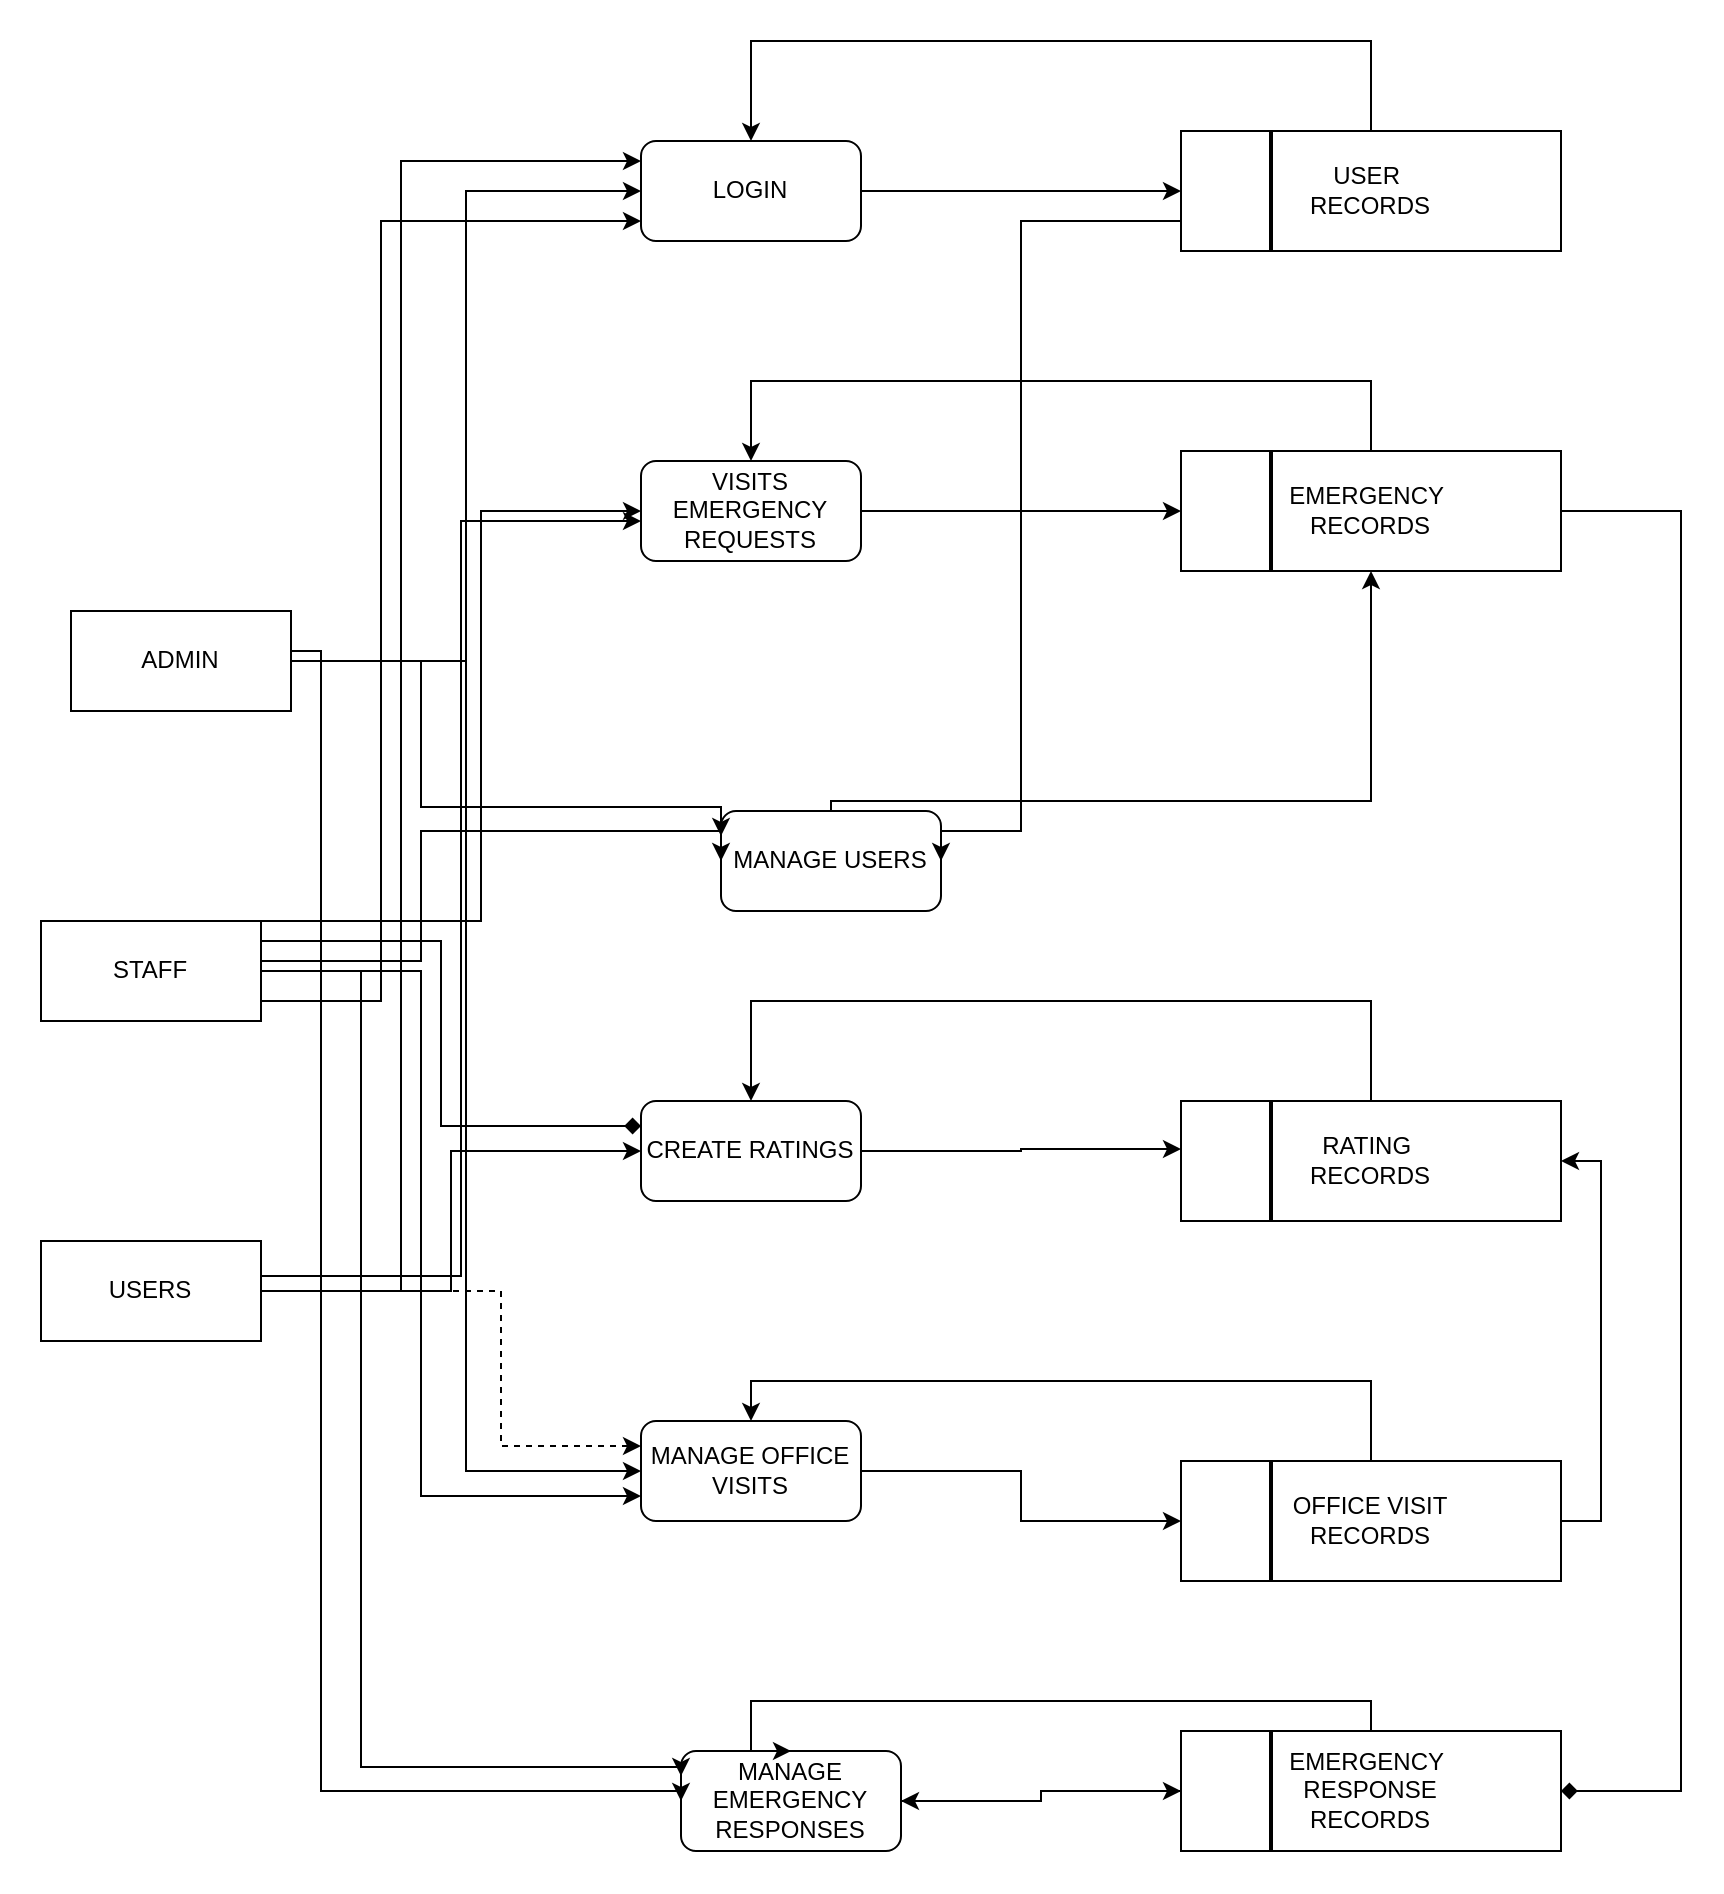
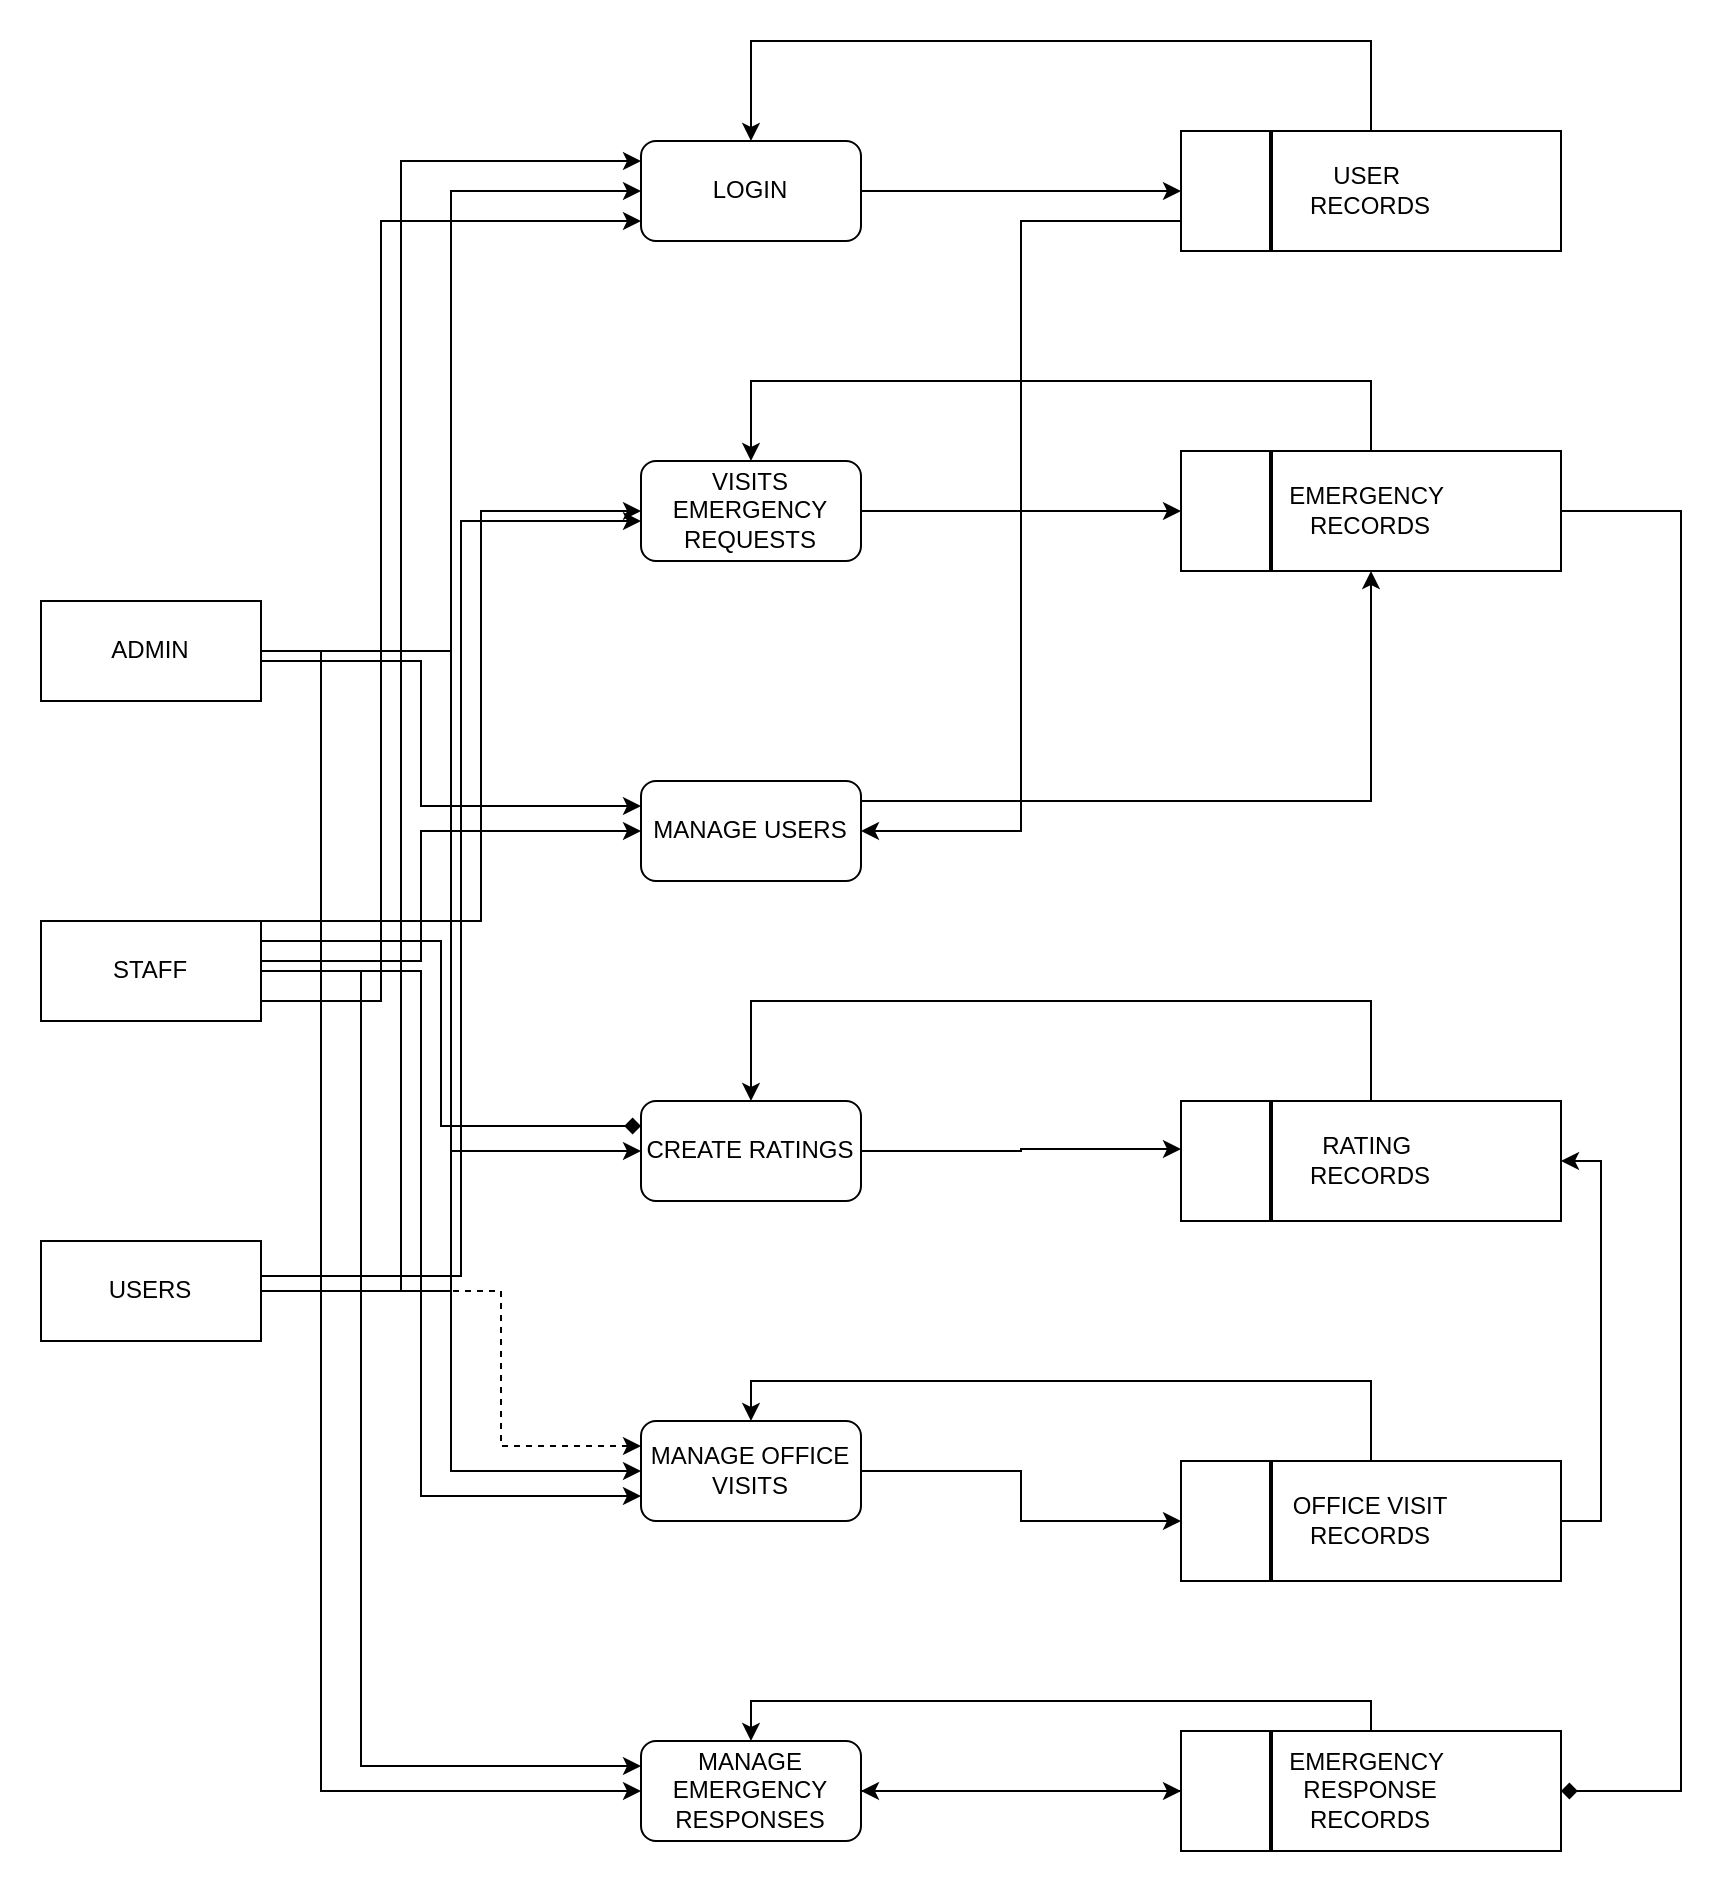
node "ADMIN": moved (181, 661) -> (151, 651)
node "MANAGE USERS": moved (831, 861) -> (751, 831)
node "MANAGE EMERGENCY RESPONSES": moved (791, 1801) -> (751, 1791)
